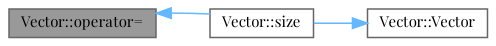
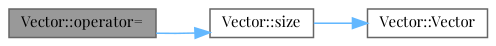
edge "Vector::size" -> "Vector::operator=": reversed
